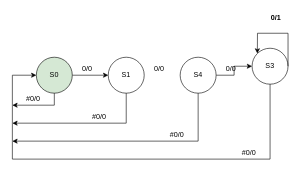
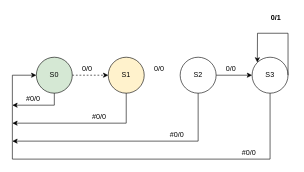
node "S3": moved (270, 66) -> (270, 75)
edge "S0" -> "S1": style solid -> dashed
node "S1": fillcolor #ffffff -> #fff2cc
node "S4": label "S4" -> "S2"
